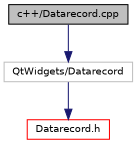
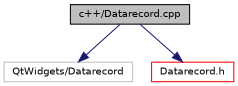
edge "QtWidgets/Datarecord" -> "Datarecord.h": now "c++/Datarecord.cpp" -> "Datarecord.h"
